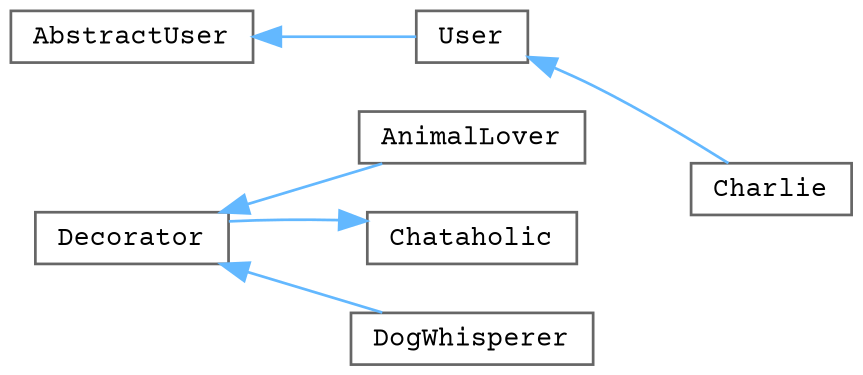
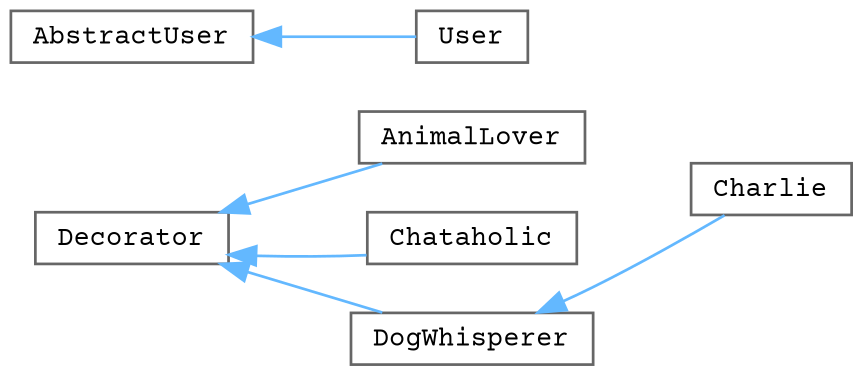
edge "Charlie" -> "User": now "Charlie" -> "DogWhisperer"
edge "Decorator" -> "Chataholic": reversed
